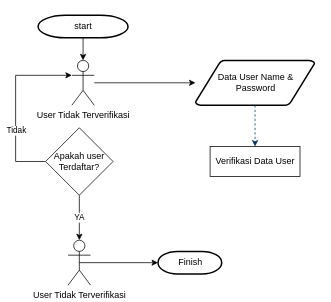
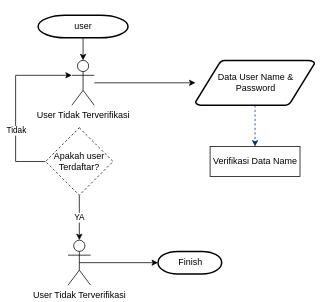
node "start": label "start" -> "user"
node "Apakah user Terdaftar?": style solid -> dashed
node "Verifikasi Data User": label "Verifikasi Data User" -> "Verifikasi Data Name"
